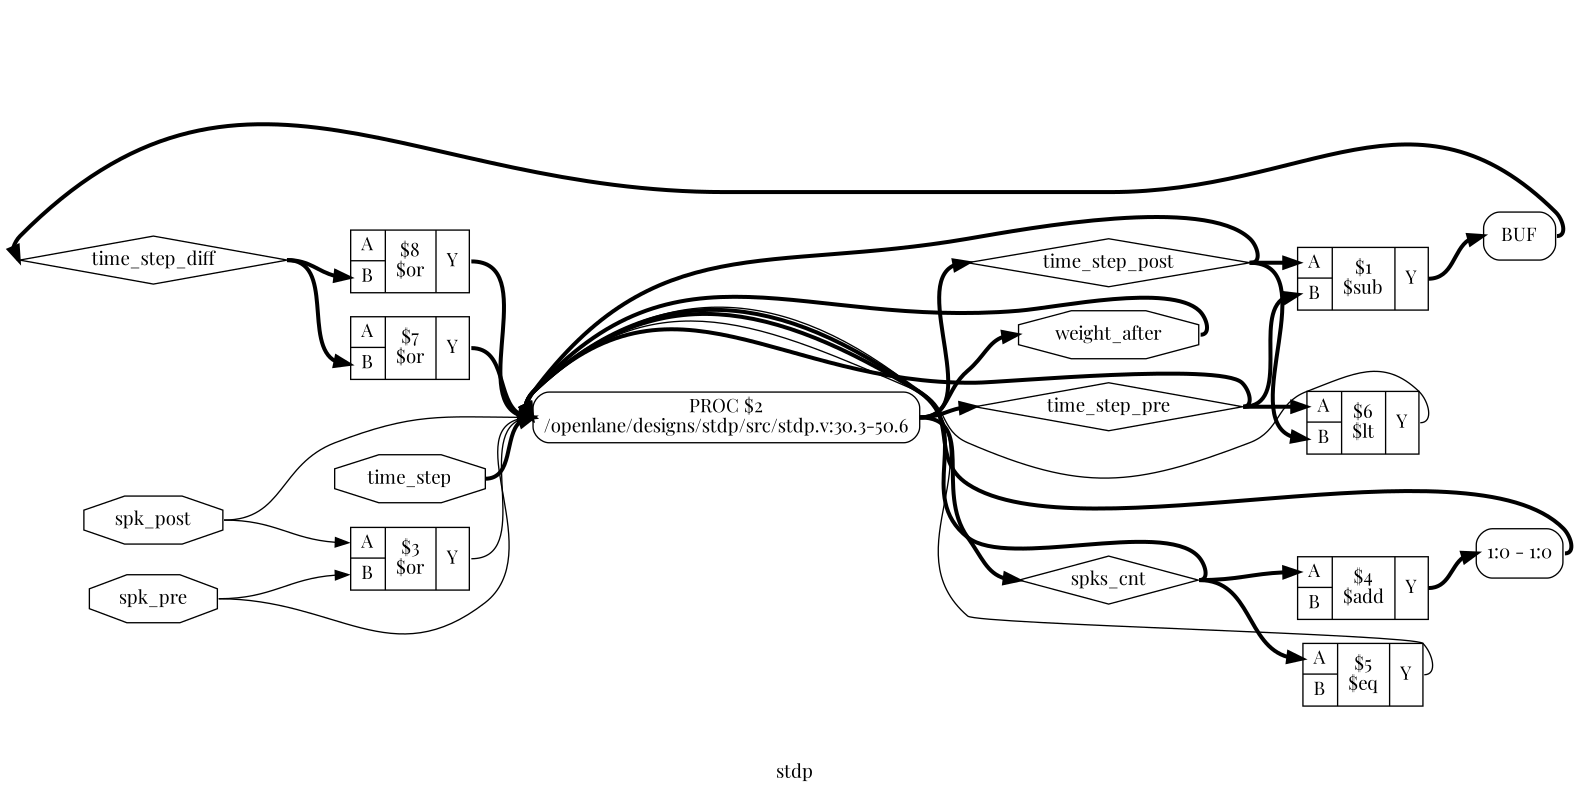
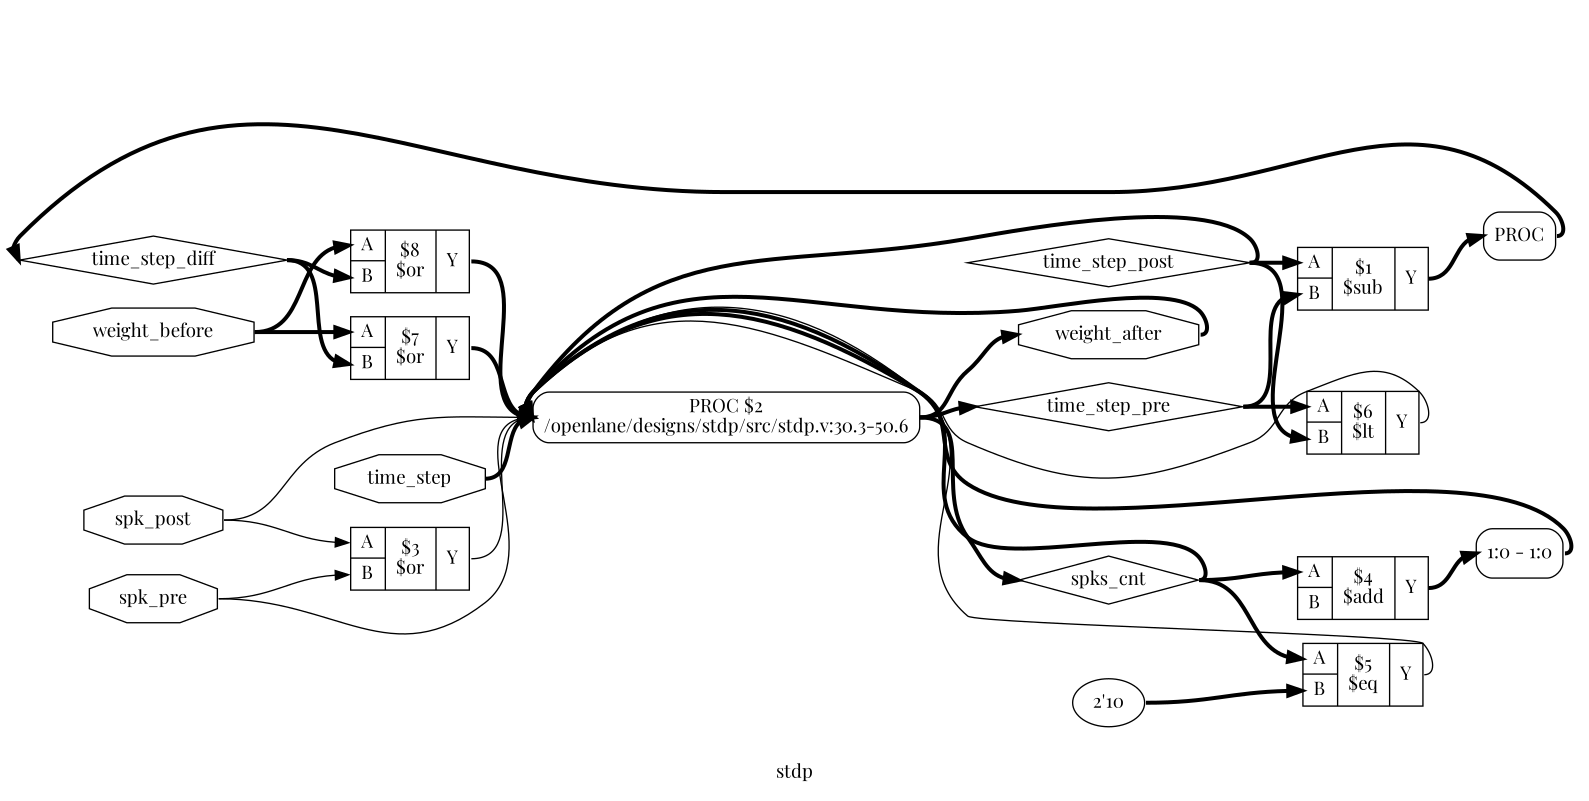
node "BUF": label "BUF" -> "PROC"
node "weight_before": added
edge "PROC $2 /openlane/designs/stdp/src/stdp.v:30.3-50.6" -> "time_step_post": removed
edge "time_step_pre" -> "PROC $2 /openlane/designs/stdp/src/stdp.v:30.3-50.6": removed
node "2'10": added
